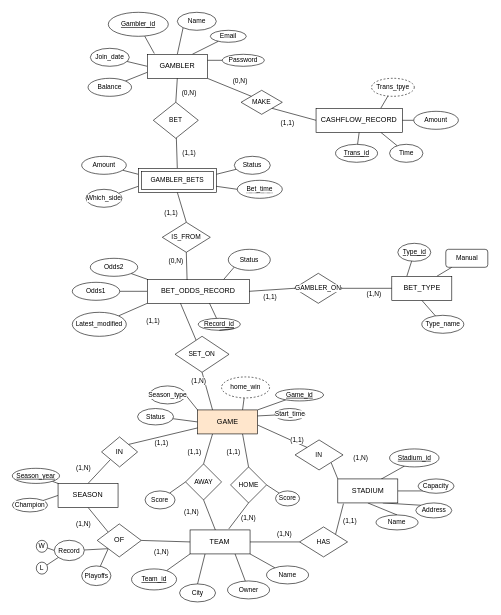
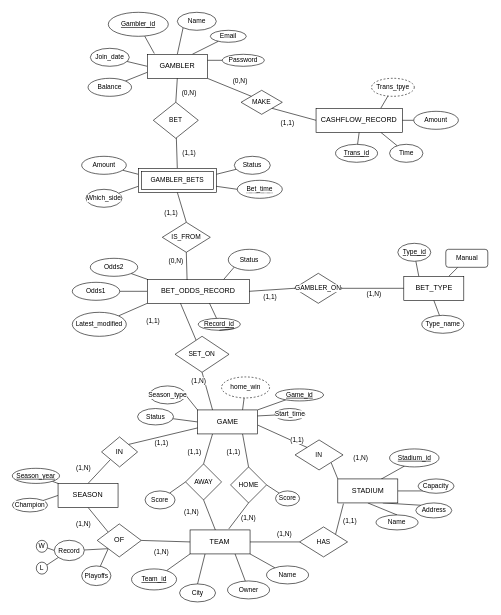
node "BET_TYPE": moved (422, 288) -> (434, 288)
node "GAME": fillcolor #ffe6cc -> #ffffff
